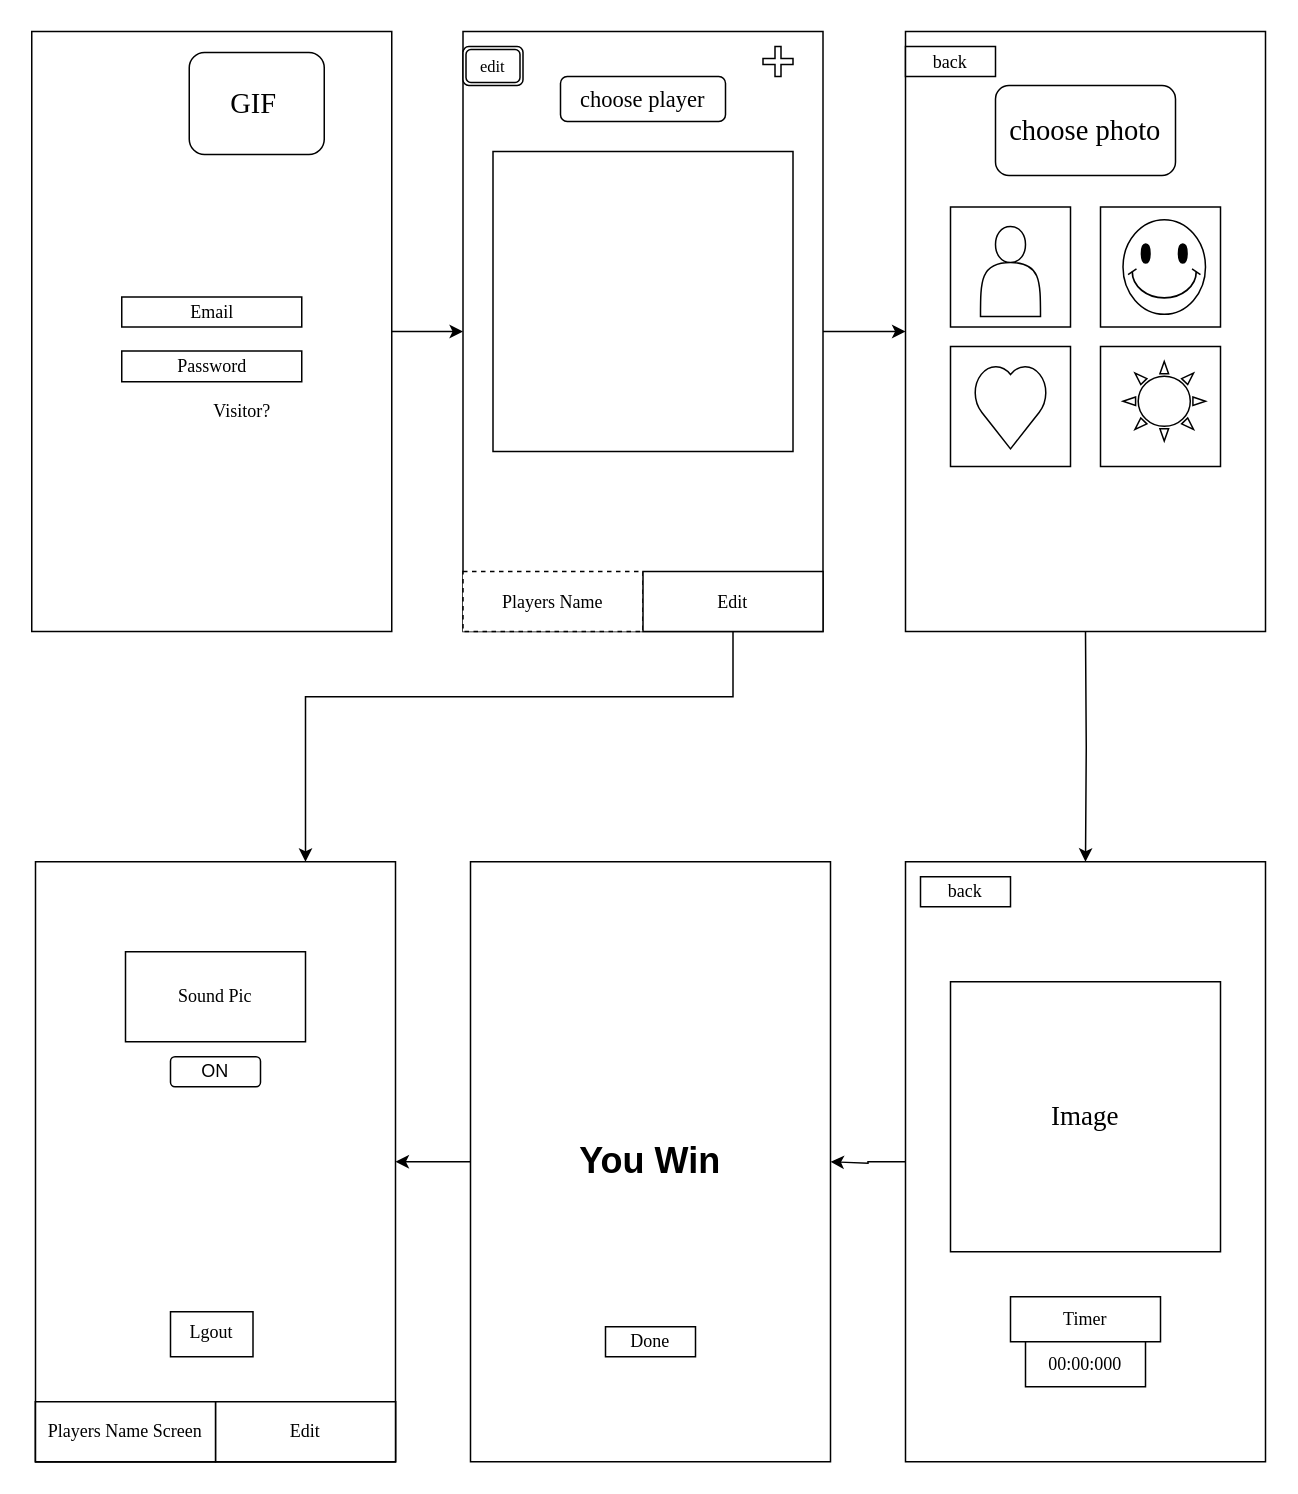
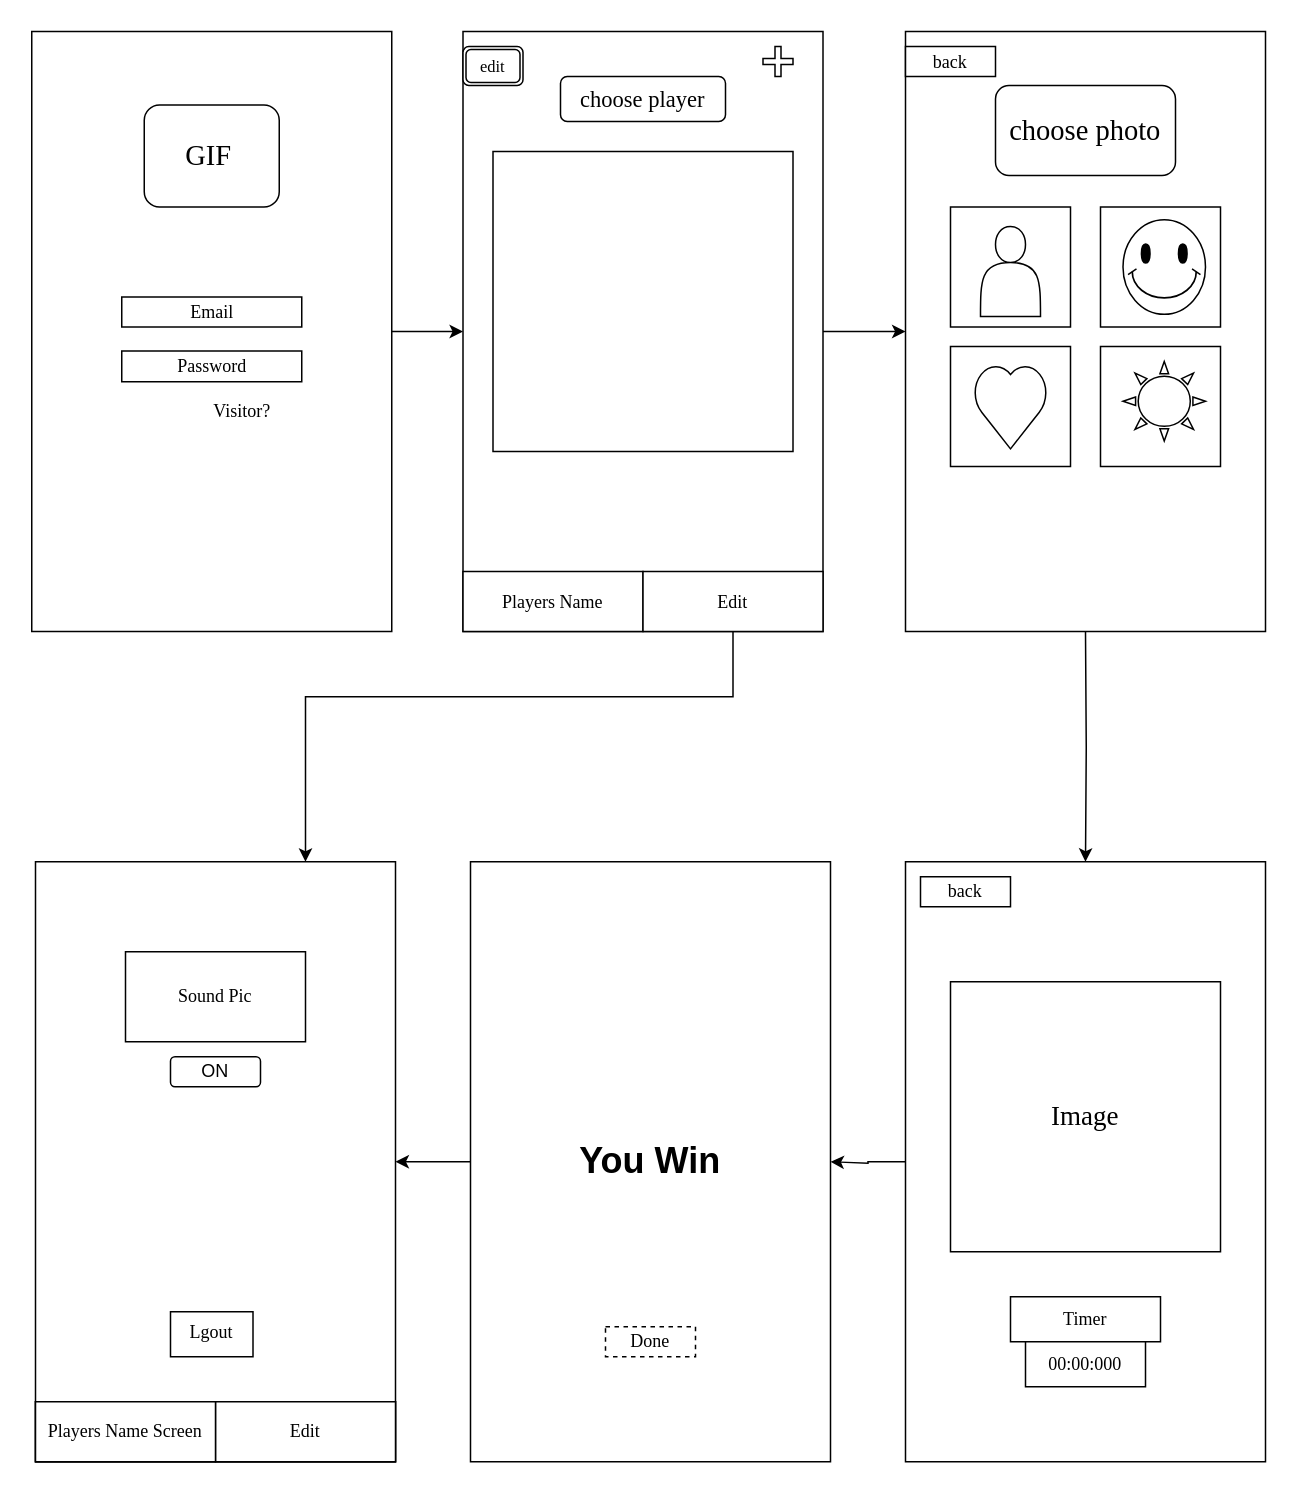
node "GIF": moved (257, 104) -> (212, 156)
node "Players Name": style dashed -> solid
node "Done": style solid -> dashed
